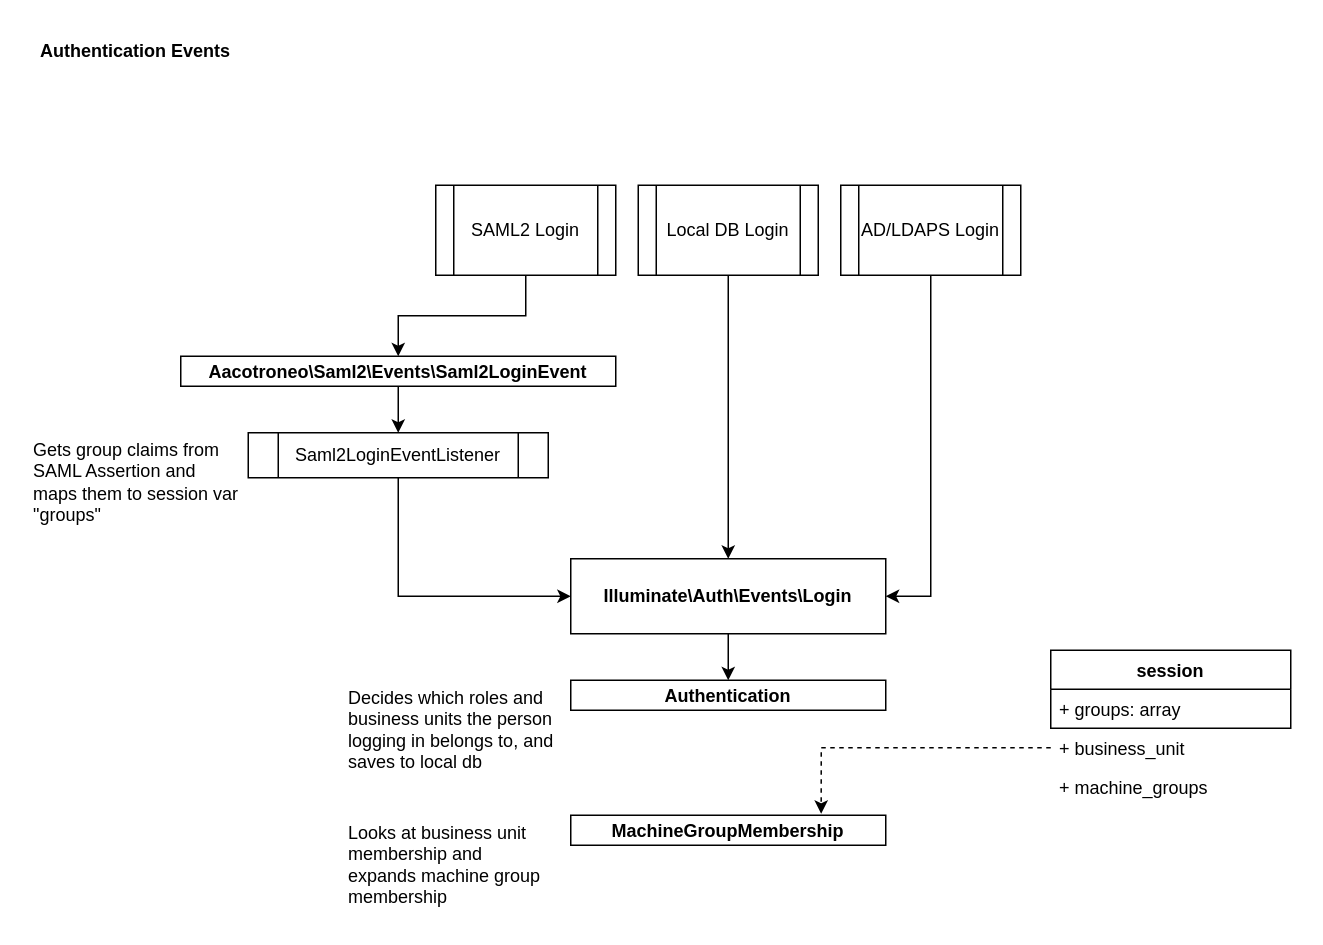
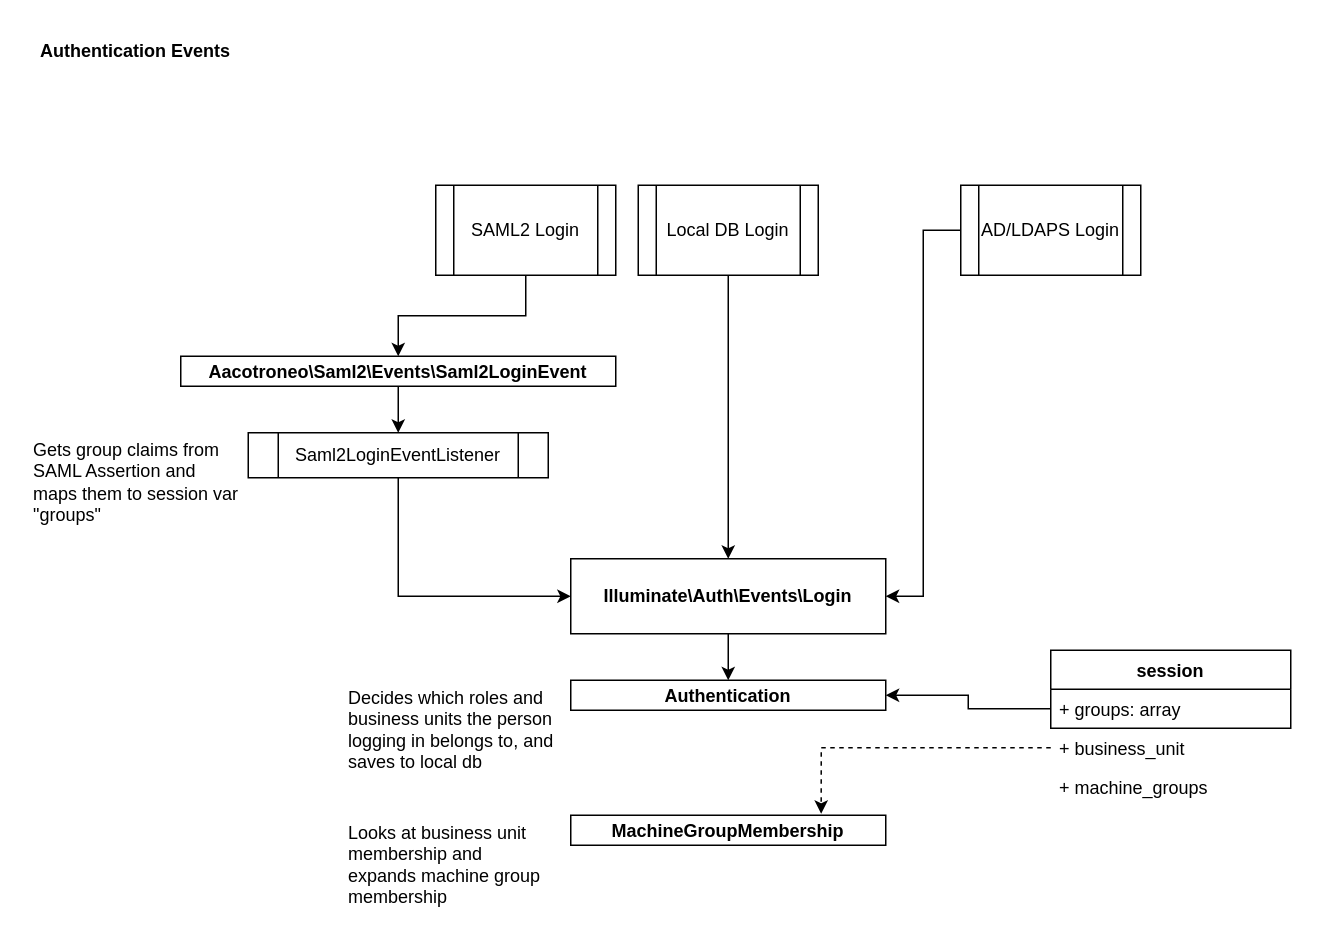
node "AD/LDAPS Login": moved (931, 230) -> (1051, 230)
edge "+ groups: array" -> "Authentication": added
